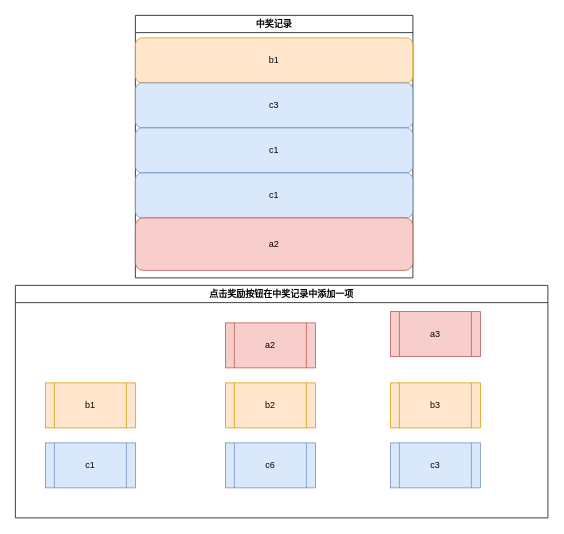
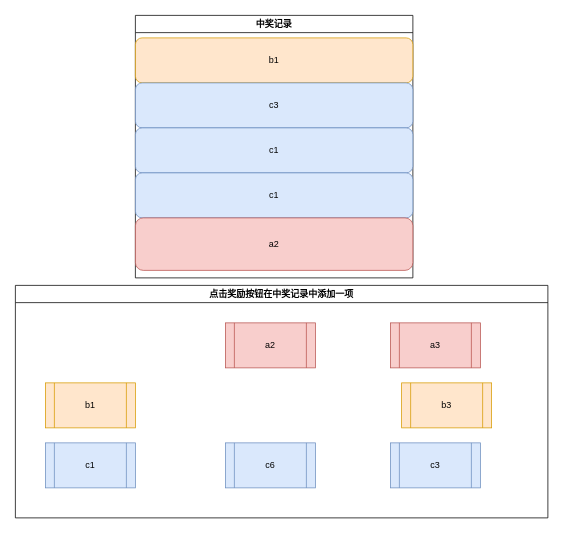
node "a3": moved (435, 334) -> (435, 345)
node "b2": removed
node "b3": moved (435, 405) -> (447, 405)
